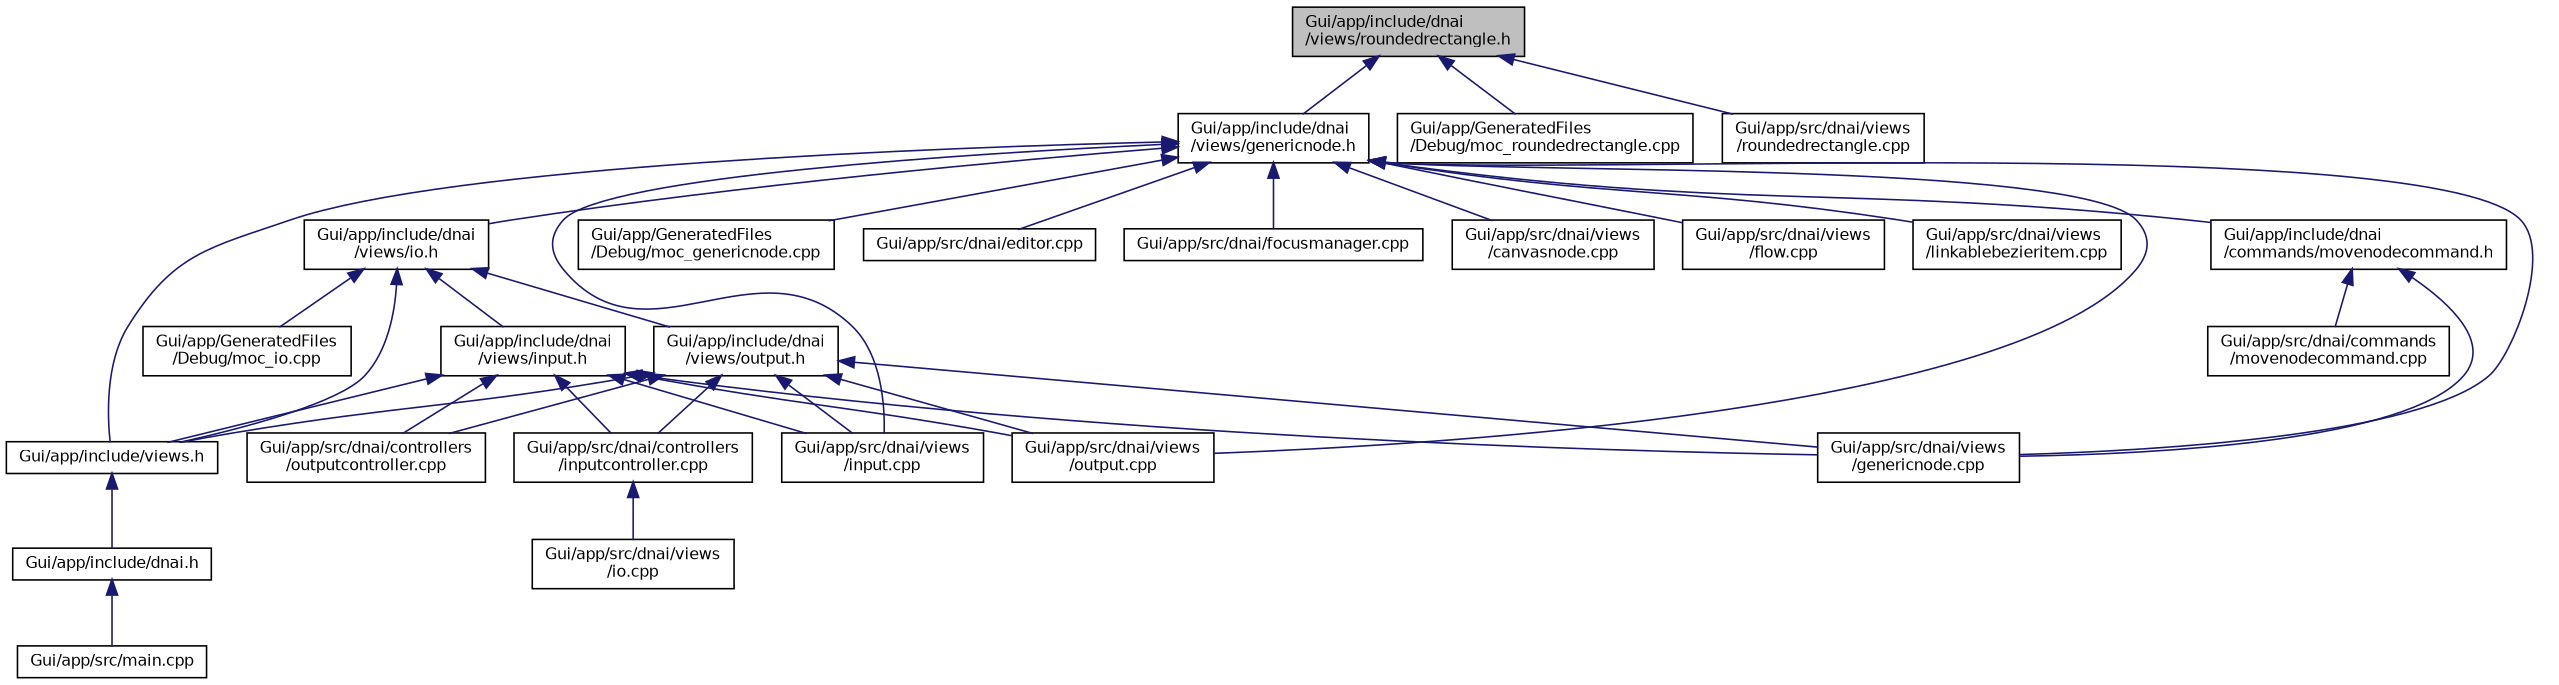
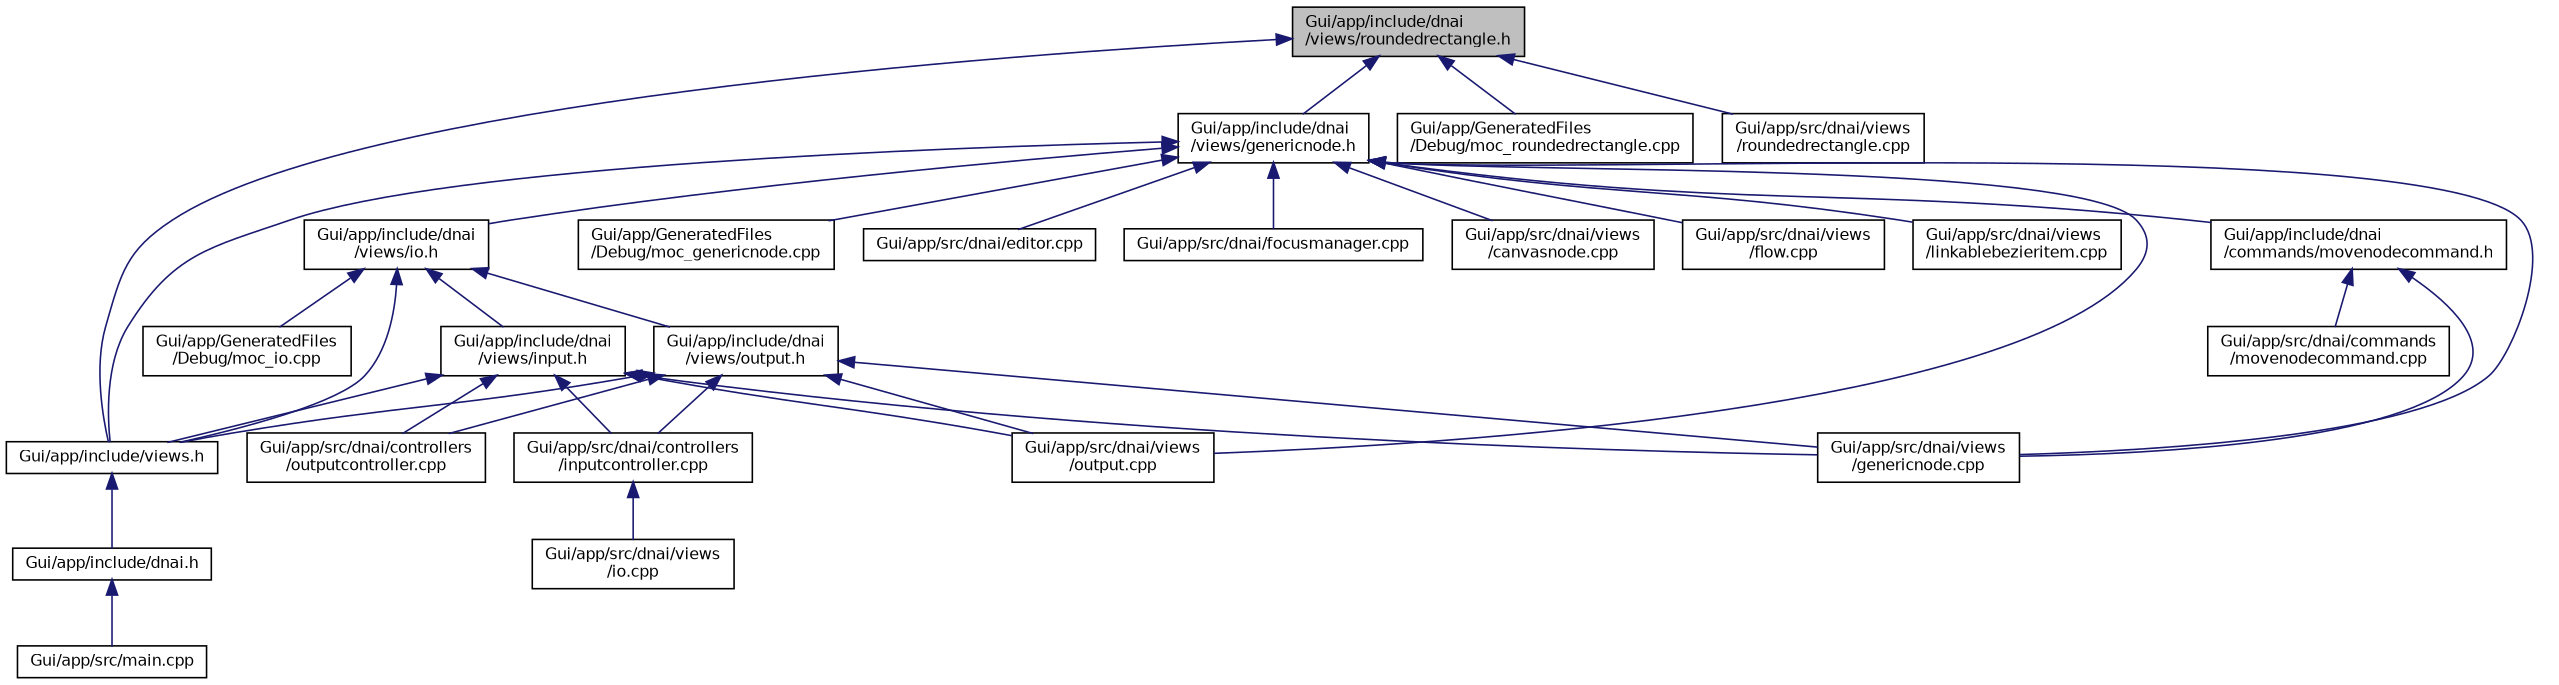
edge "Gui/app/include/views.h" -> "Gui/app/include/dnai /views/roundedrectangle.h": added
node "Gui/app/src/dnai/views /input.cpp": removed
